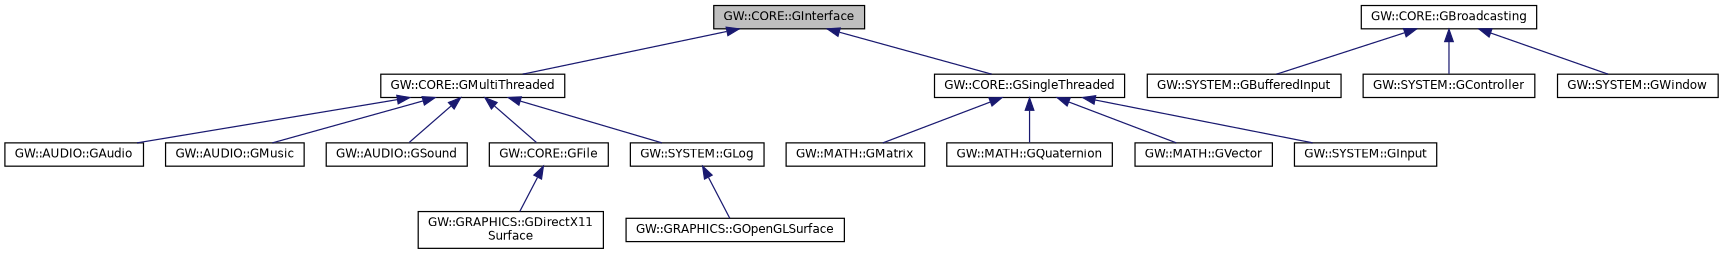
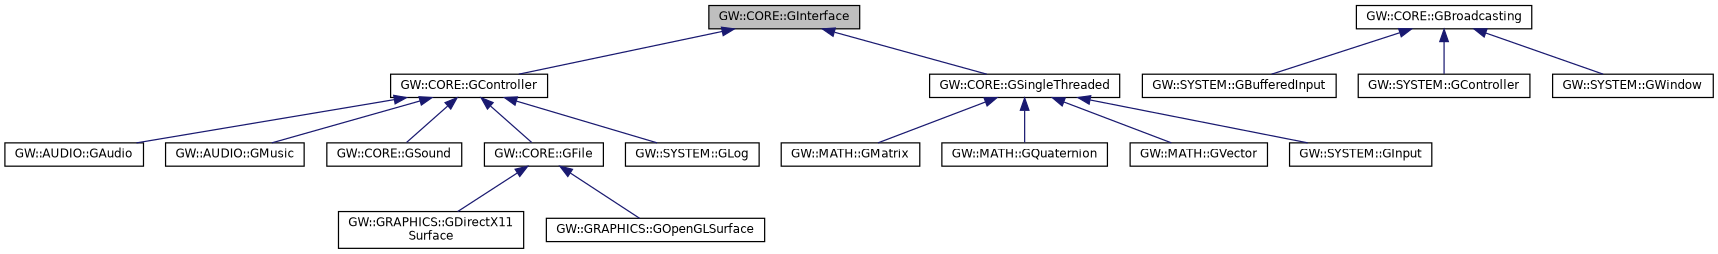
node "GW::CORE::GMultiThreaded": label "GW::CORE::GMultiThreaded" -> "GW::CORE::GController"
node "GW::AUDIO::GSound": label "GW::AUDIO::GSound" -> "GW::CORE::GSound"
edge "GW::GRAPHICS::GOpenGLSurface" -> "GW::SYSTEM::GLog": now "GW::GRAPHICS::GOpenGLSurface" -> "GW::CORE::GFile"
